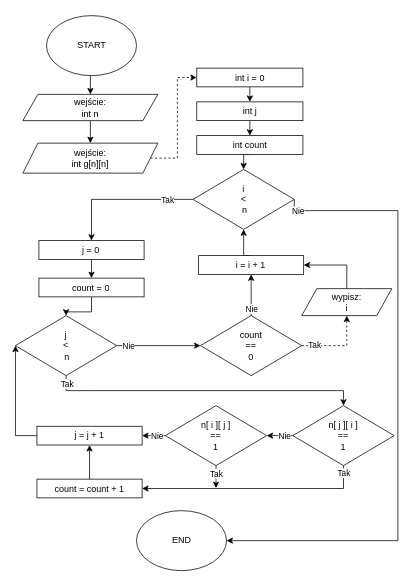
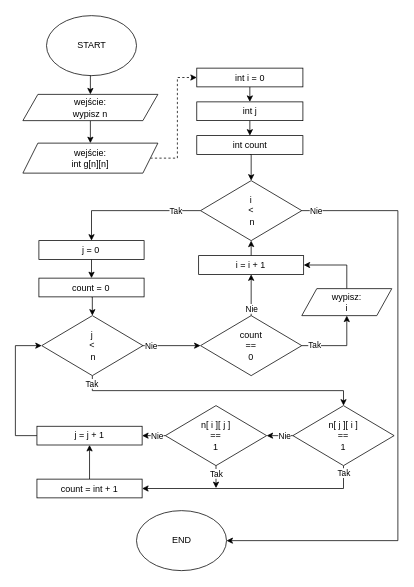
node "wejście: int n": label "wejście: int n" -> "wejście: wypisz n"
node "i < n": moved (244, 199) -> (251, 210)
node "j < n": moved (66, 345) -> (92, 345)
edge "count == 0" -> "wypisz: i": style dashed -> solid
node "count = count + 1": label "count = count + 1" -> "count = int + 1"
